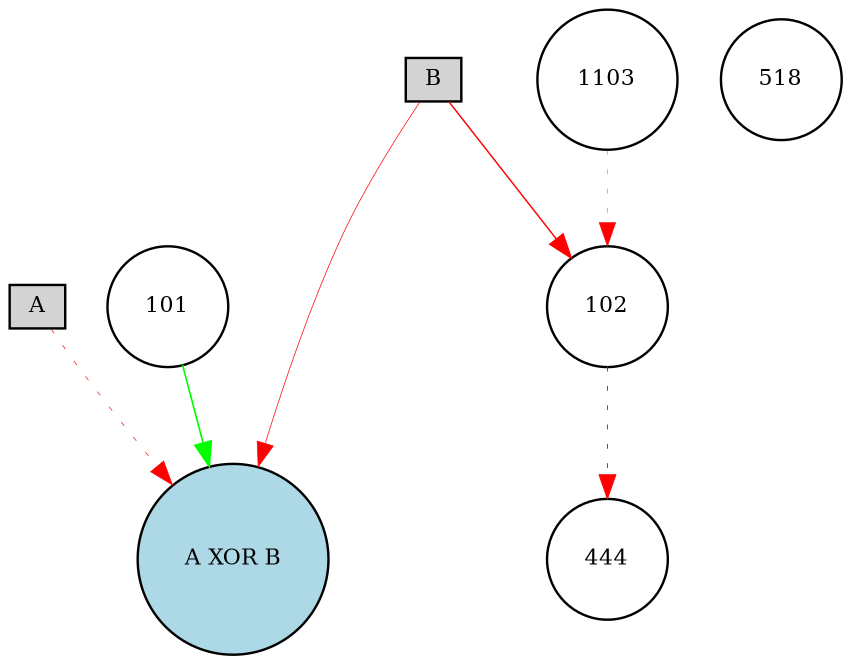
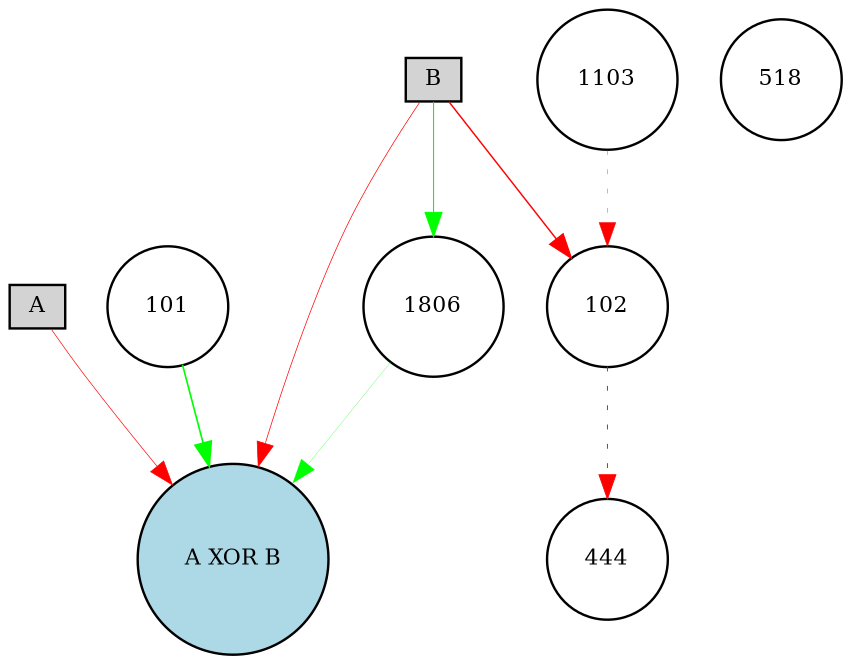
node "1806": added
edge "A" -> "A XOR B": style dotted -> solid
